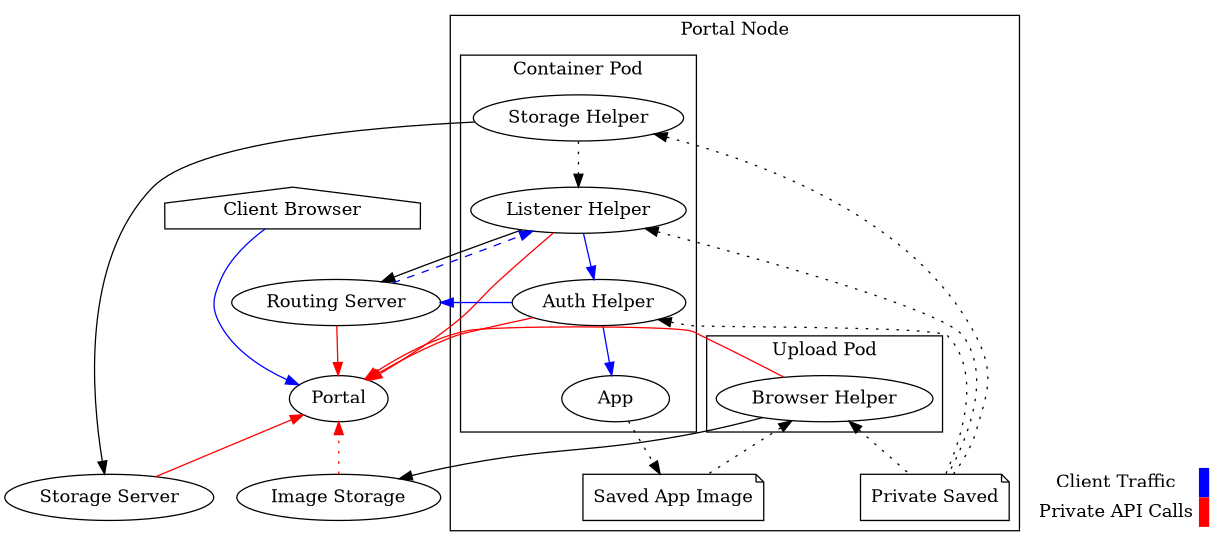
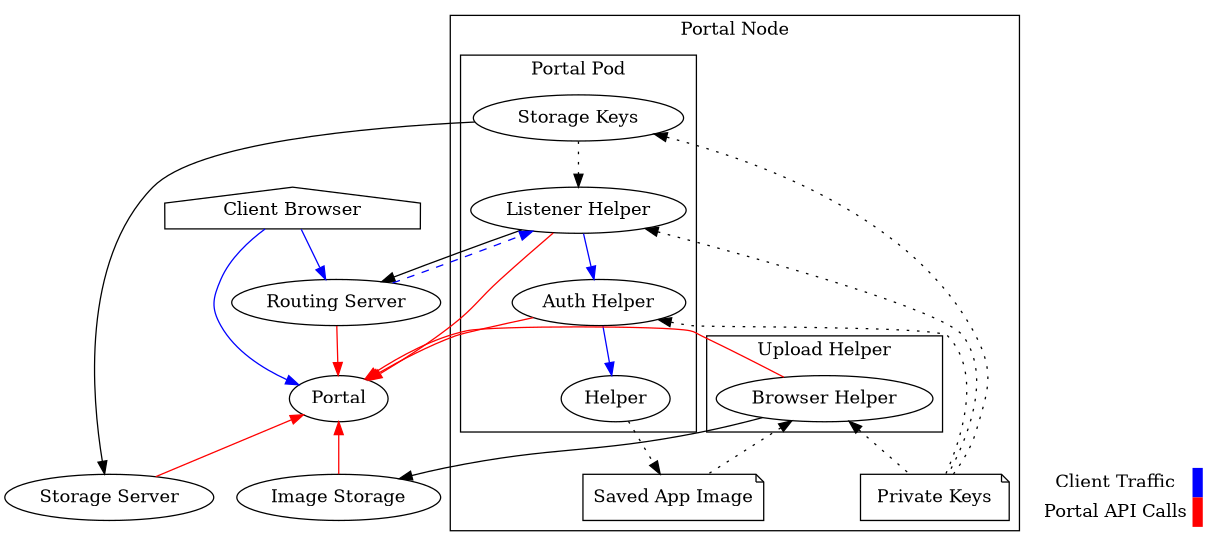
cluster "Container Pod": label "Container Pod" -> "Portal Pod"
node "Storage Helper": label "Storage Helper" -> "Storage Keys"
edge "Auth Helper" -> "Routing Server": now "Client Browser" -> "Routing Server"
cluster "Upload Pod": label "Upload Pod" -> "Upload Helper"
node "App": label "App" -> "Helper"
edge "Image Storage" -> "Portal": style dotted -> solid
node "Private Saved": label "Private Saved" -> "Private Keys"
node "Client Traffic": text "Private API Calls" -> "Portal API Calls"
